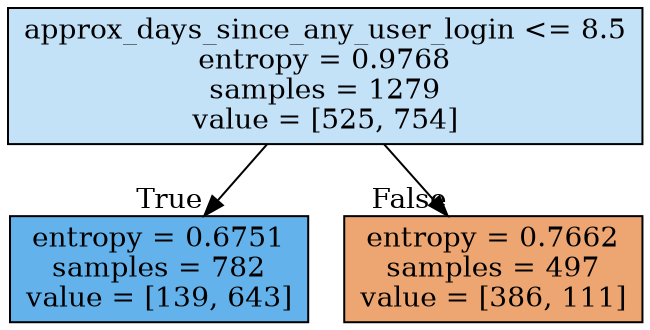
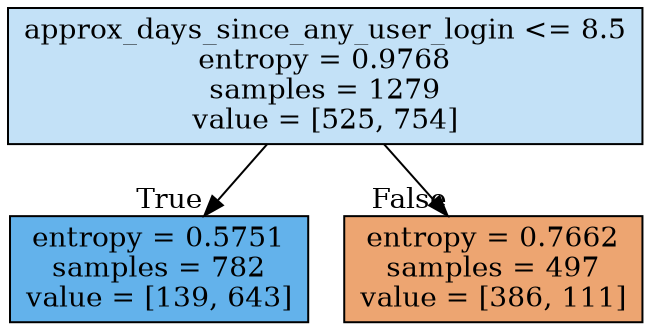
node "entropy = 0.6751 samples = 782 value = [139, 643]": label "entropy = 0.6751 samples = 782 value = [139, 643]" -> "entropy = 0.5751 samples = 782 value = [139, 643]"
